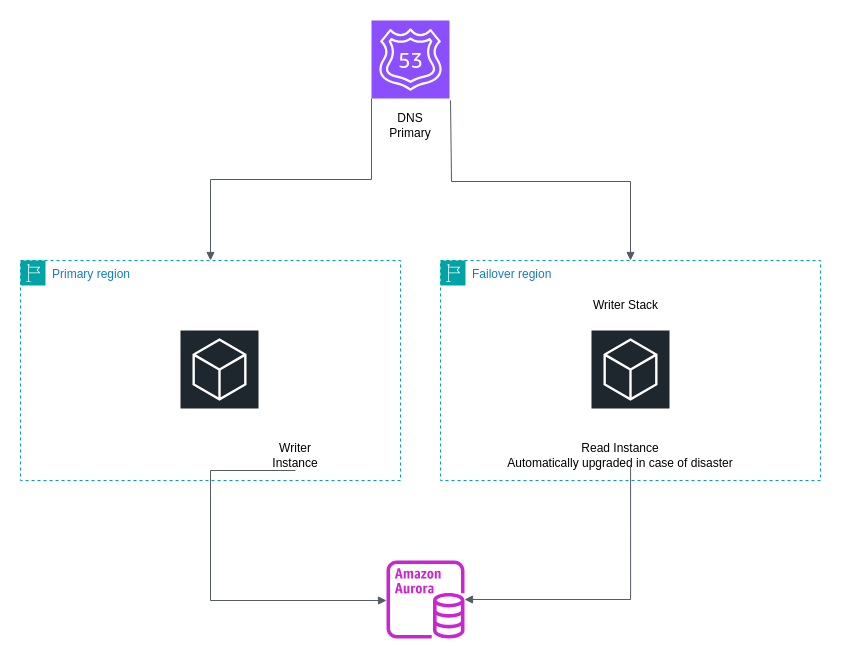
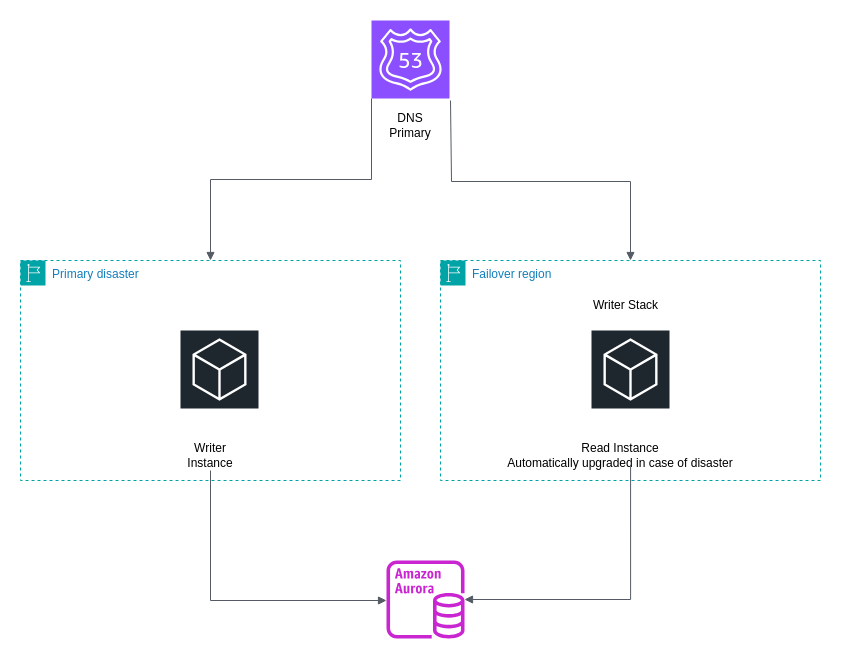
node "Primary region": label "Primary region" -> "Primary disaster"
node "Writer Instance": moved (296, 456) -> (211, 456)
